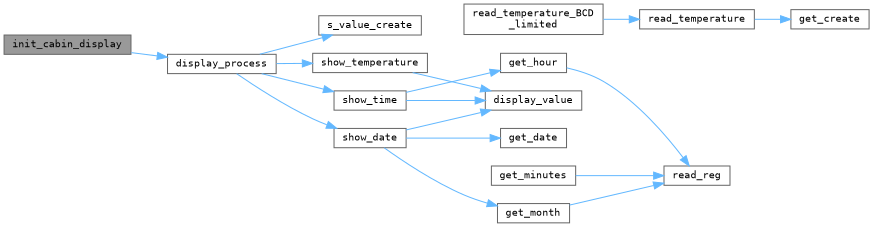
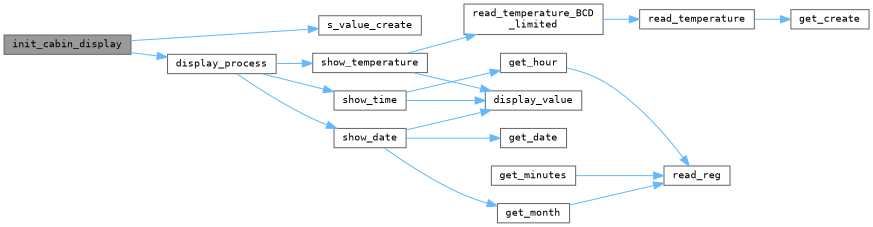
edge "show_temperature" -> "read_temperature_BCD _limited": added
edge "display_process" -> "s_value_create": now "init_cabin_display" -> "s_value_create"
